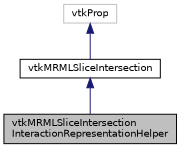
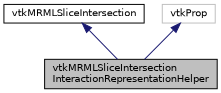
edge "vtkMRMLSliceIntersection" -> "vtkProp": now "vtkMRMLSliceIntersection InteractionRepresentationHelper" -> "vtkProp"
